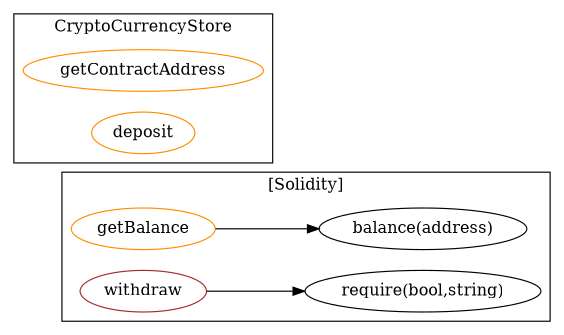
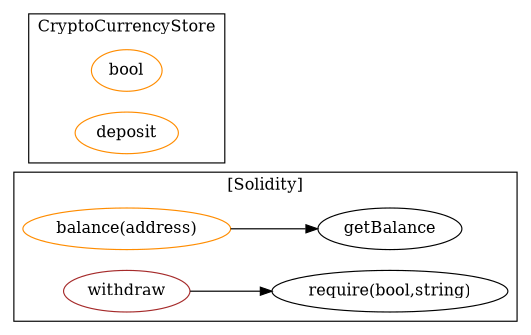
node "getContractAddress": label "getContractAddress" -> "bool"
node "getBalance": color darkorange -> black
edge "getBalance" -> "balance(address)": reversed
node "balance(address)": color black -> darkorange
